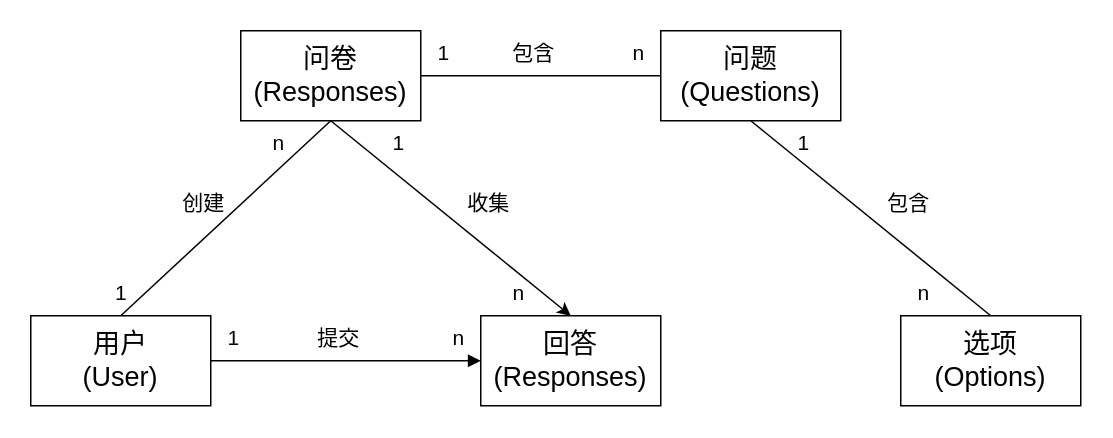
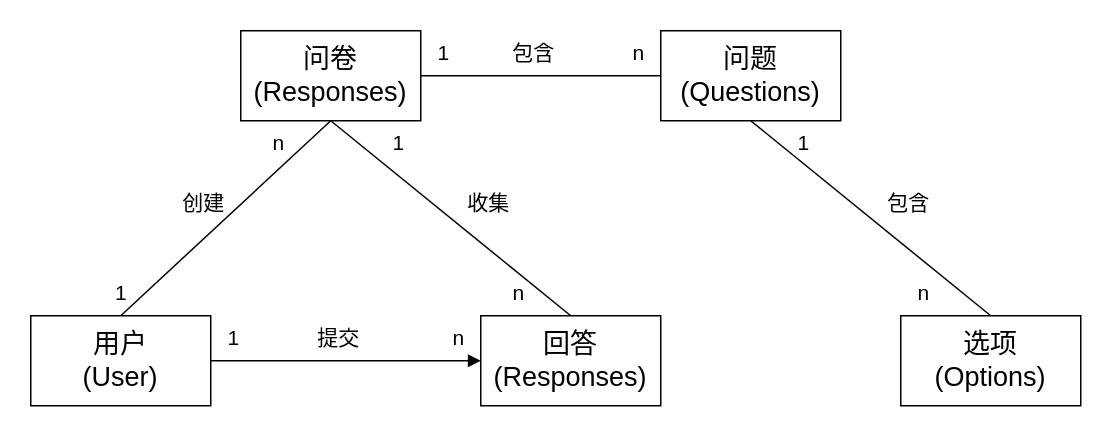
edge "问卷 (Responses)" -> "回答 (Responses)": arrowhead classic -> none
